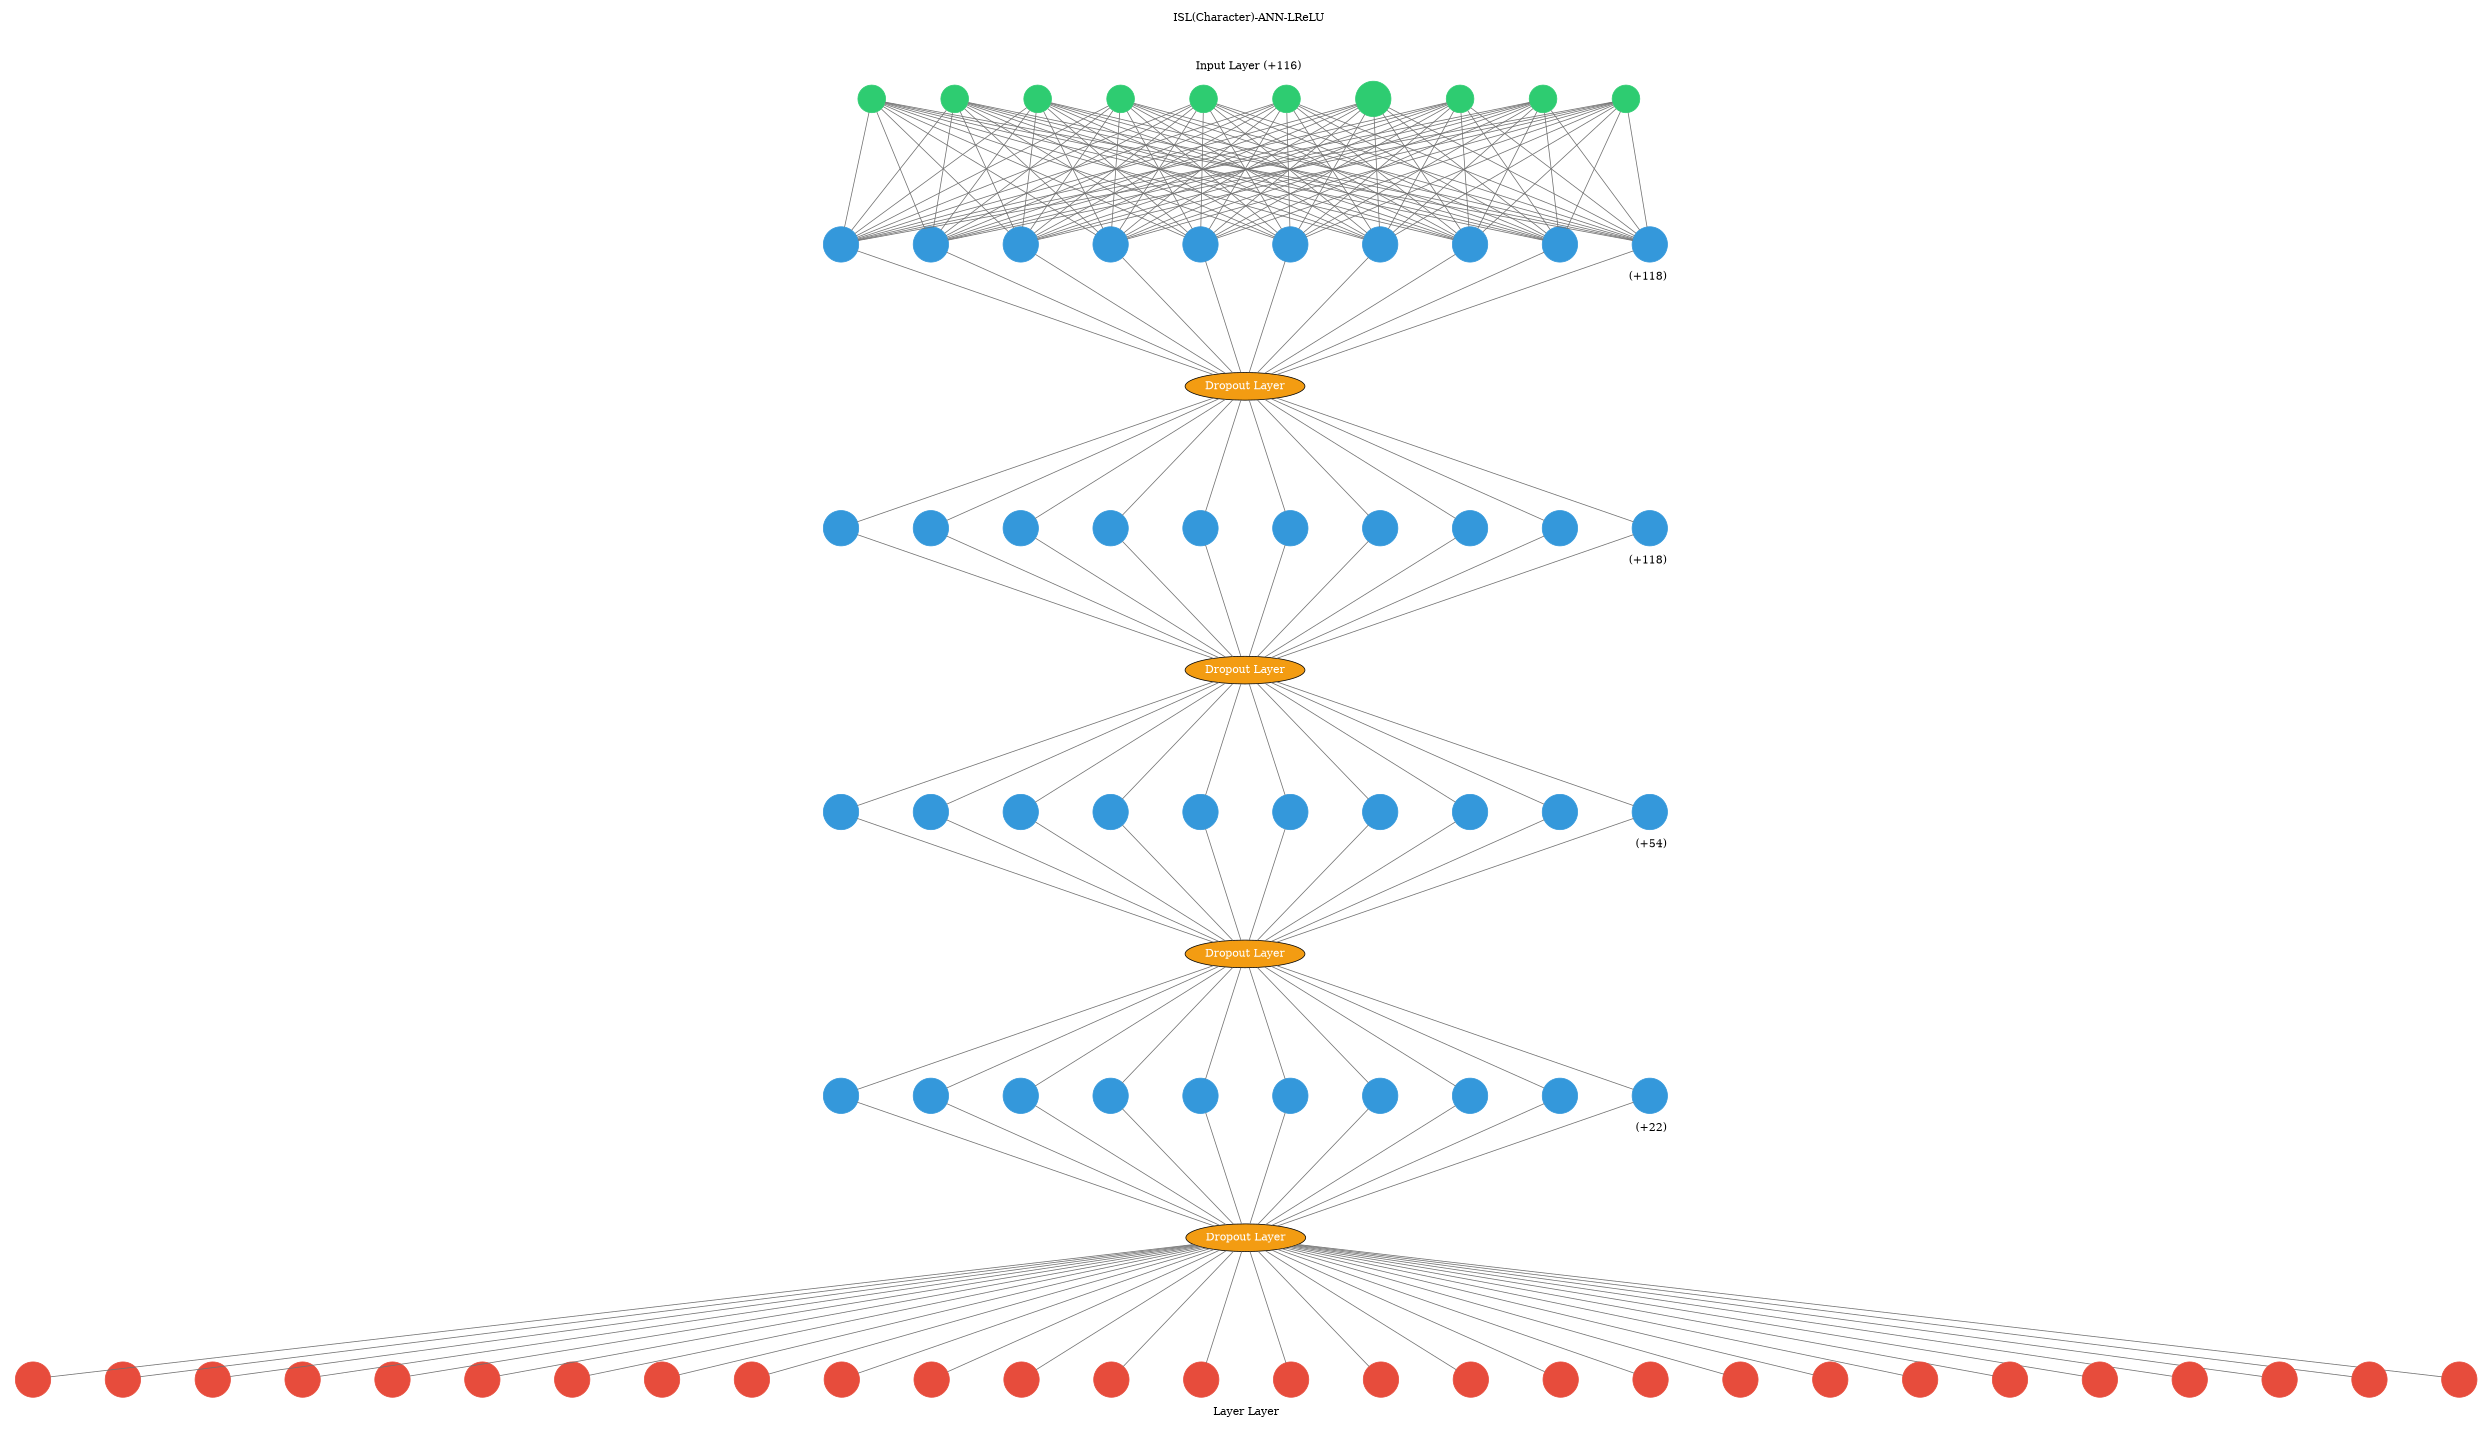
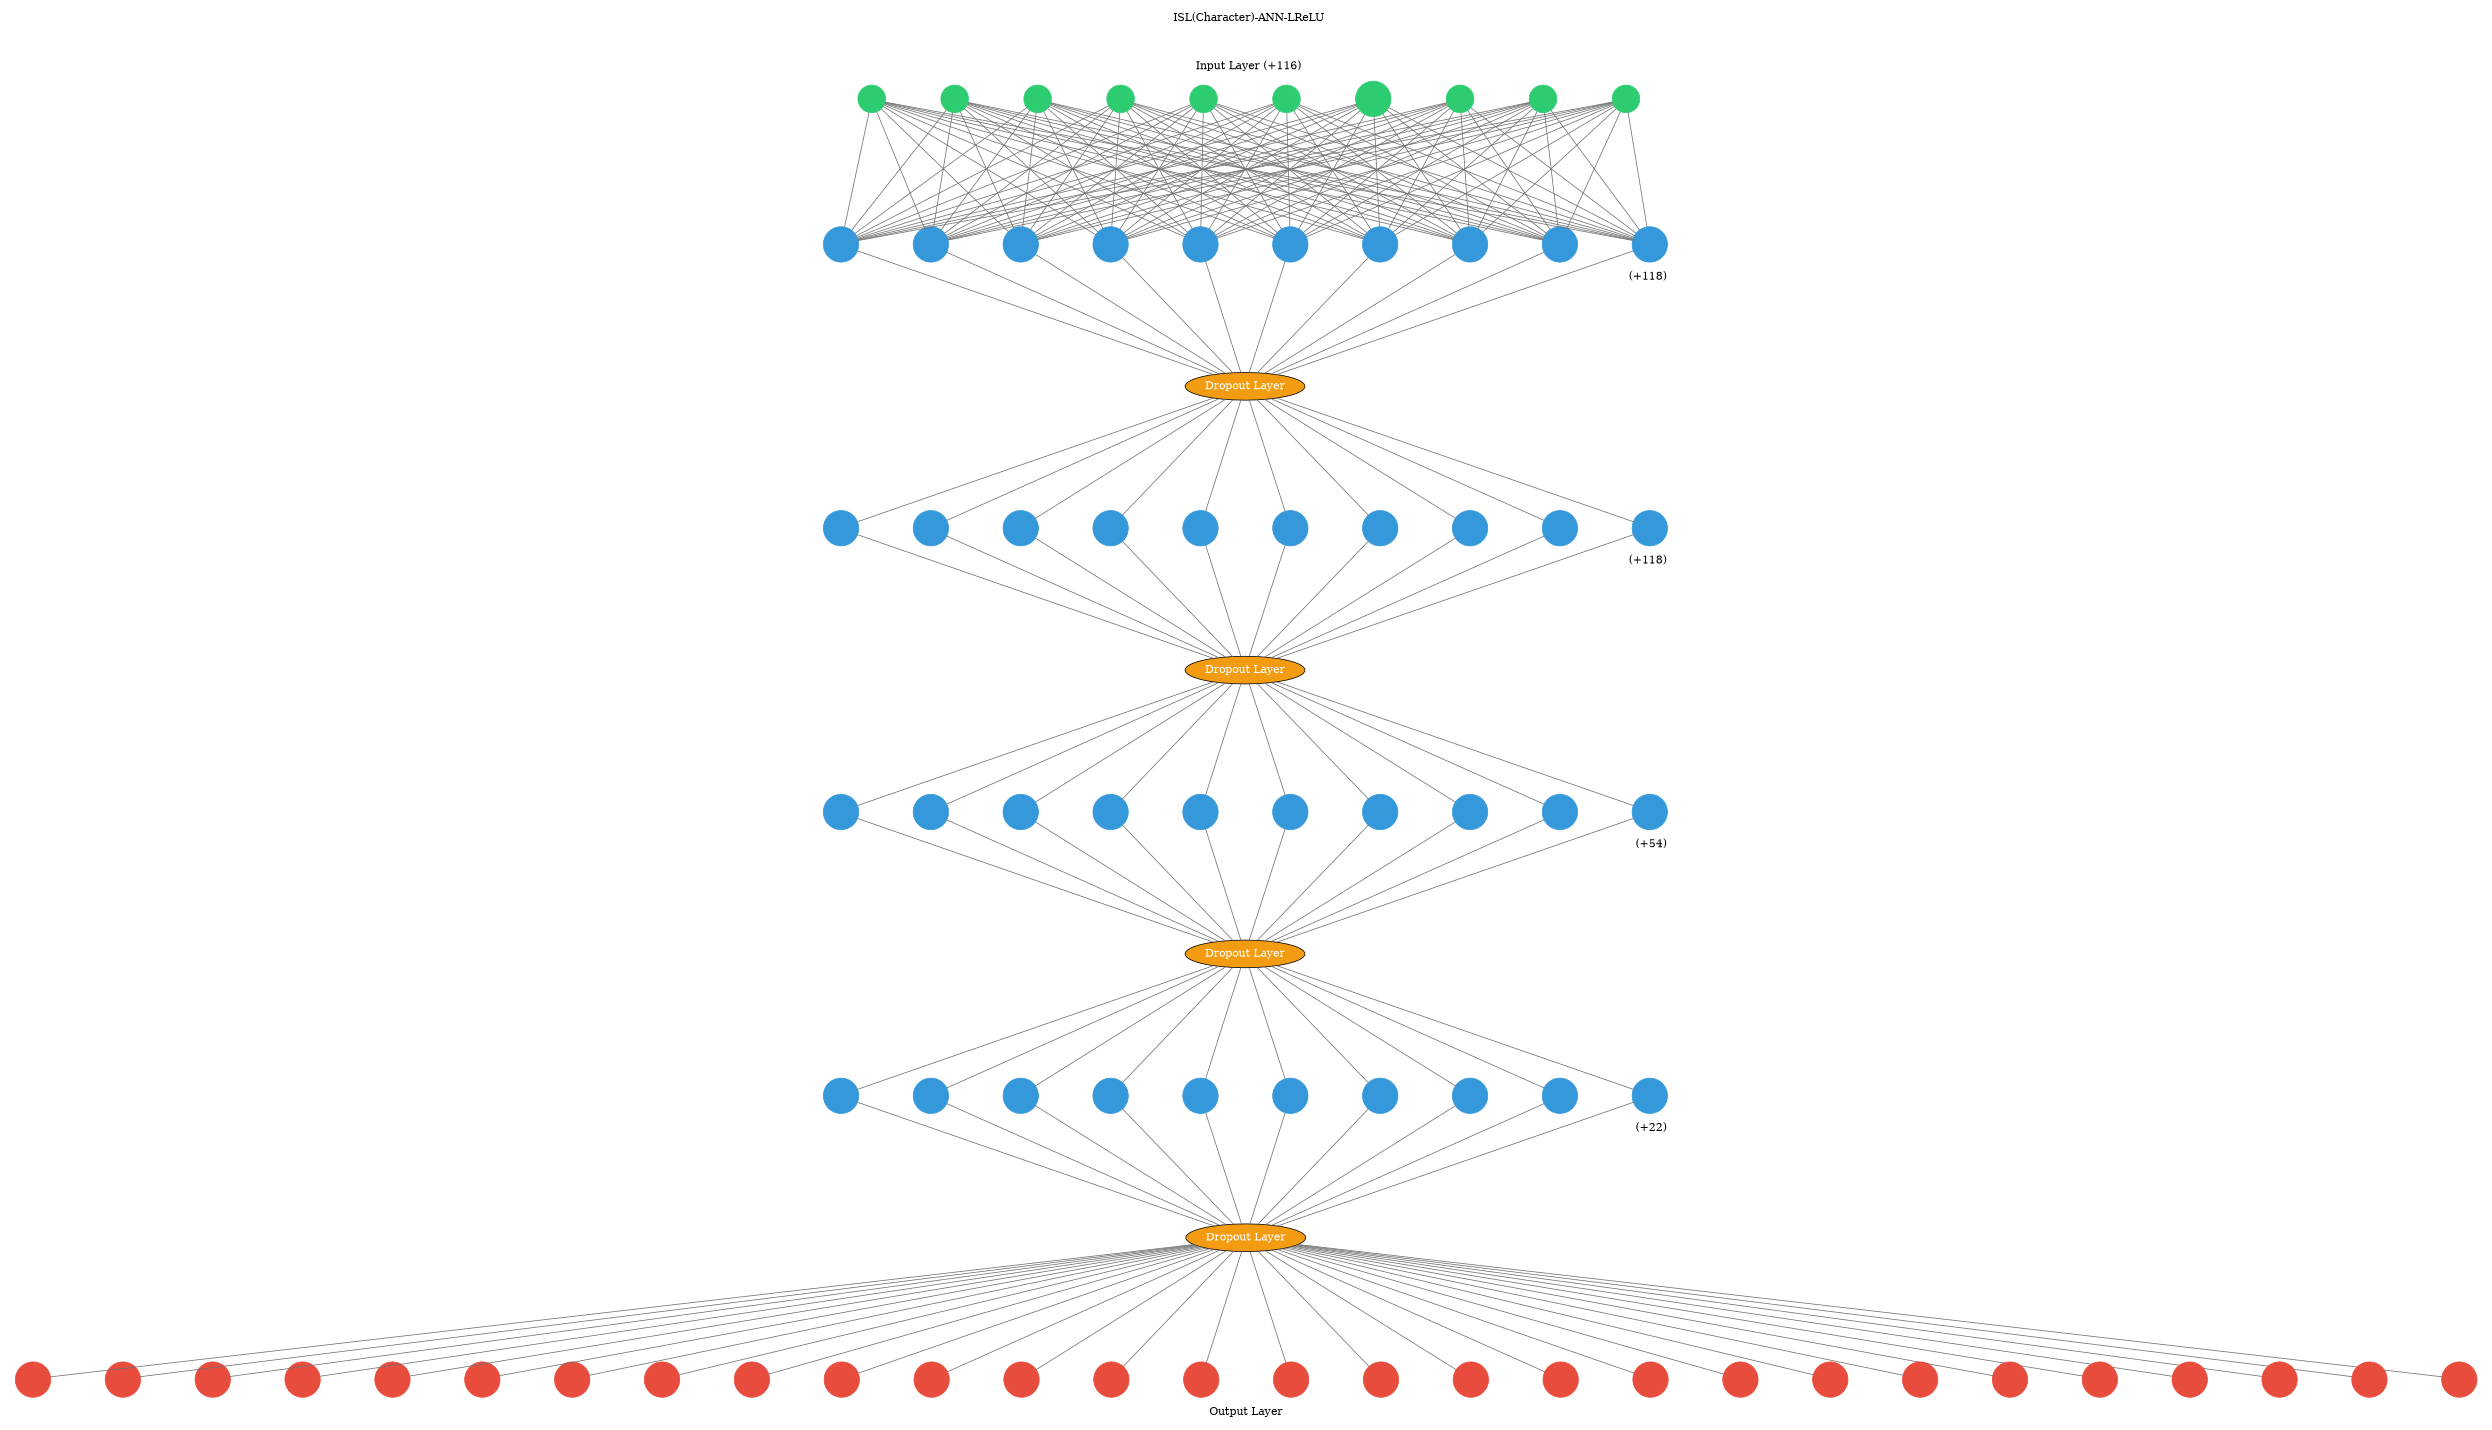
cluster "Layer Layer": label "Layer Layer" -> "Output Layer"
